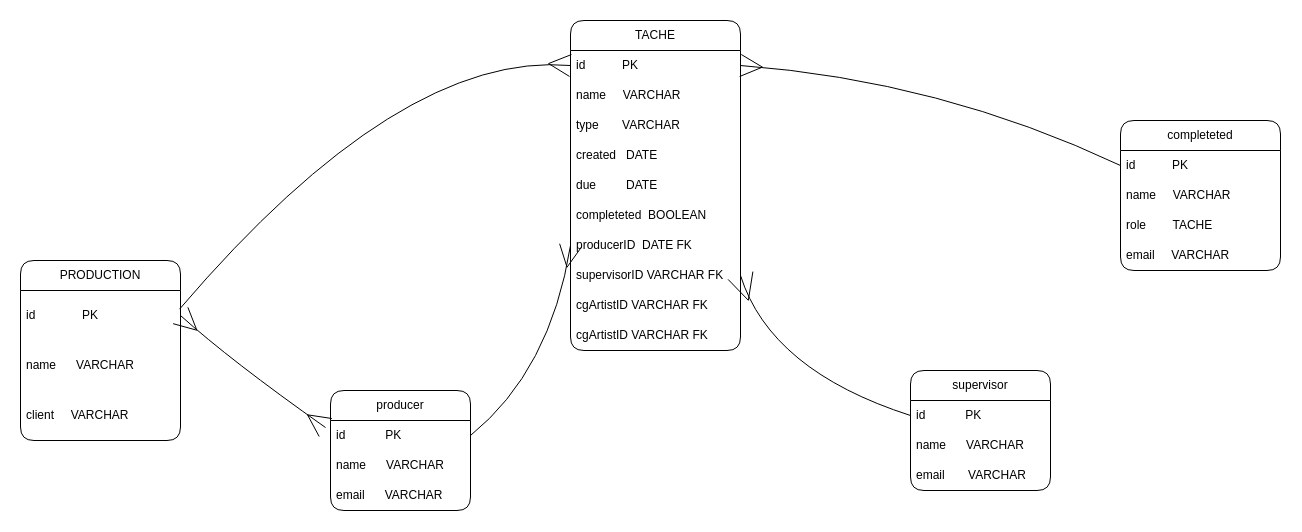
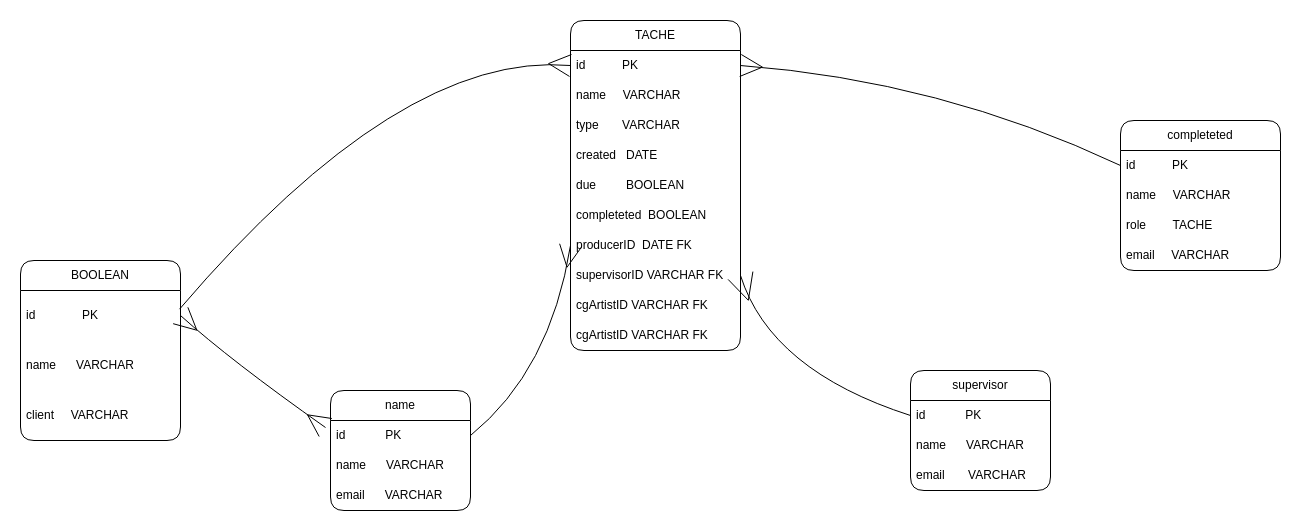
node "due DATE": label "due DATE" -> "due BOOLEAN"
node "PRODUCTION": label "PRODUCTION" -> "BOOLEAN"
node "producer": label "producer" -> "name"
